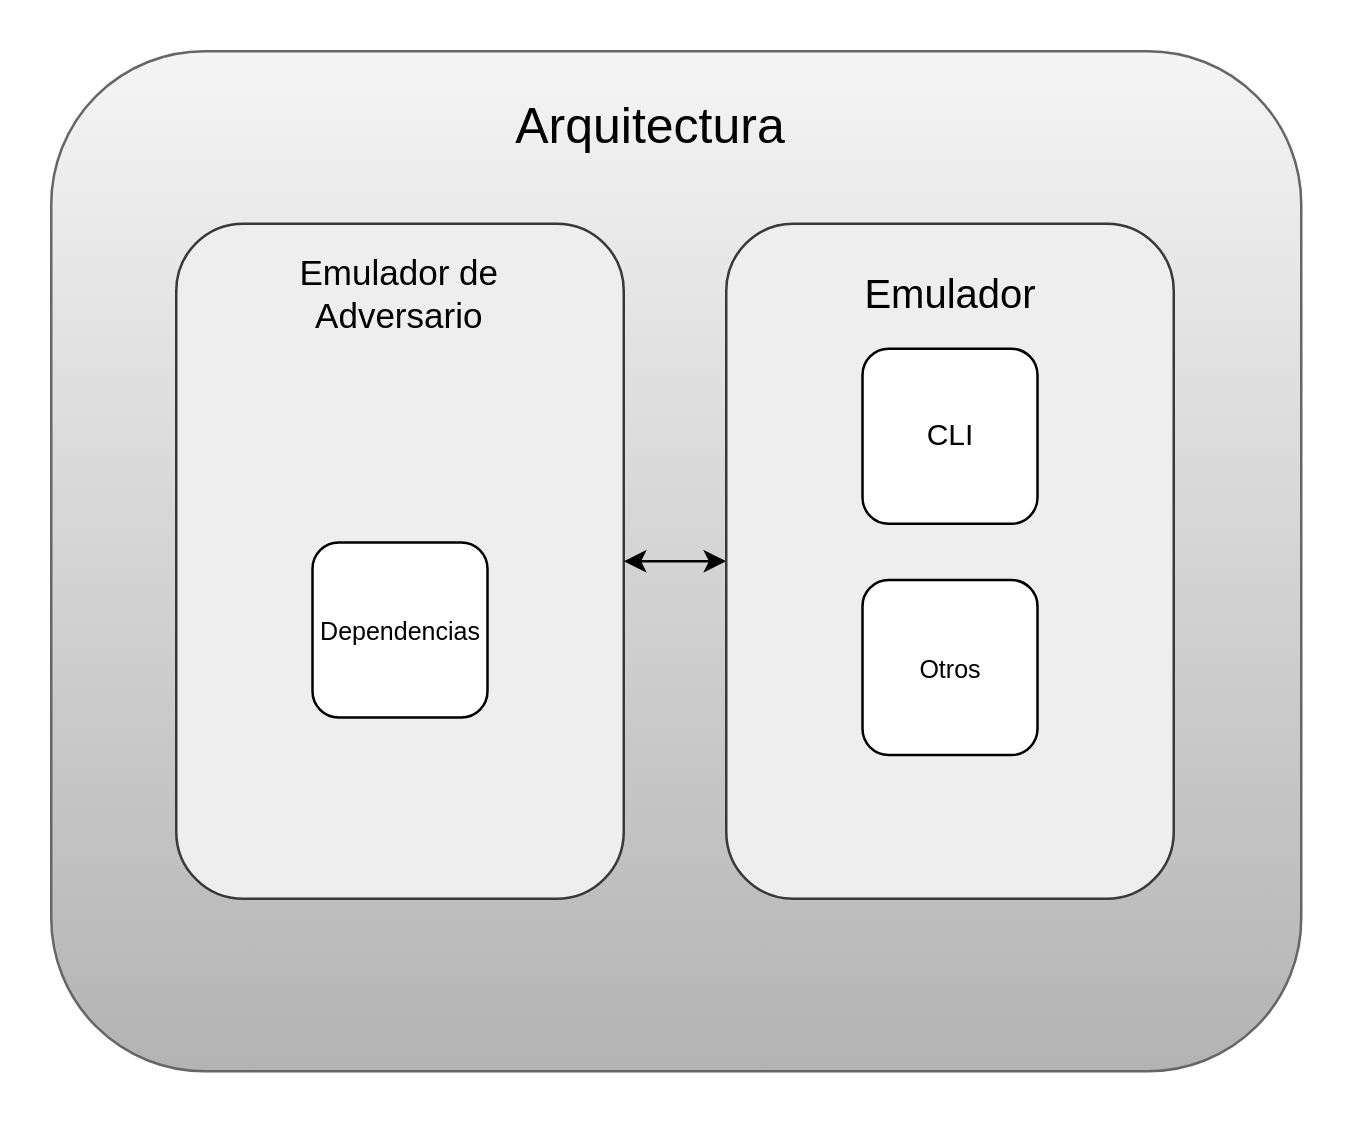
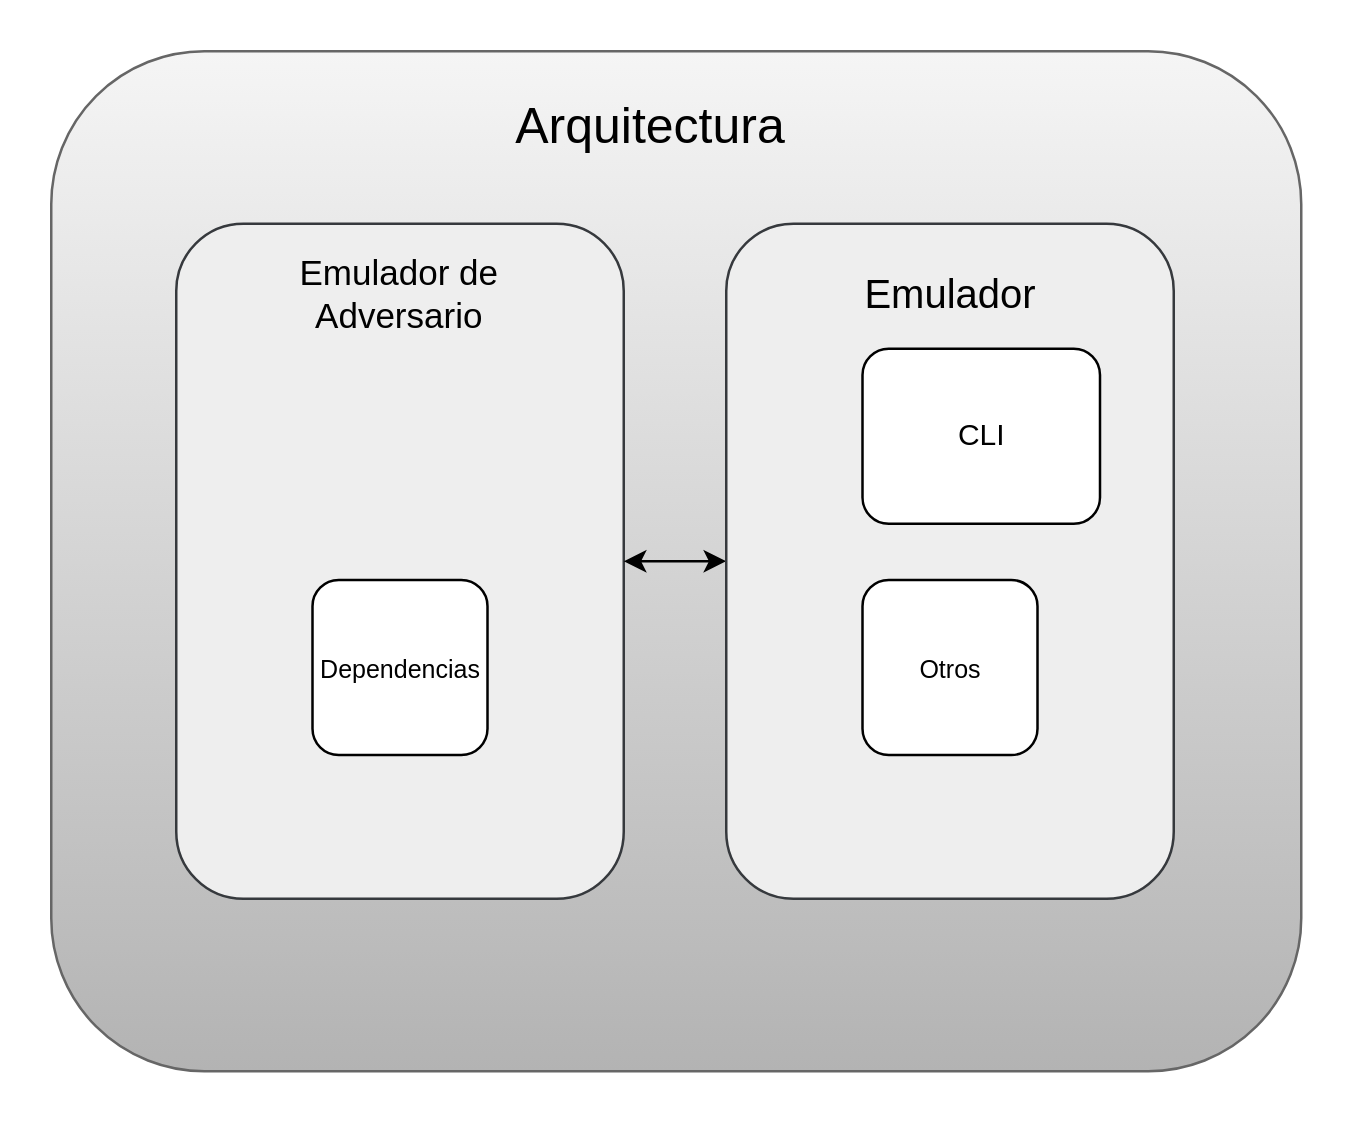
node "CLI": size 175x175 -> 238x175
node "Dependencias": moved (400, 630) -> (400, 668)
